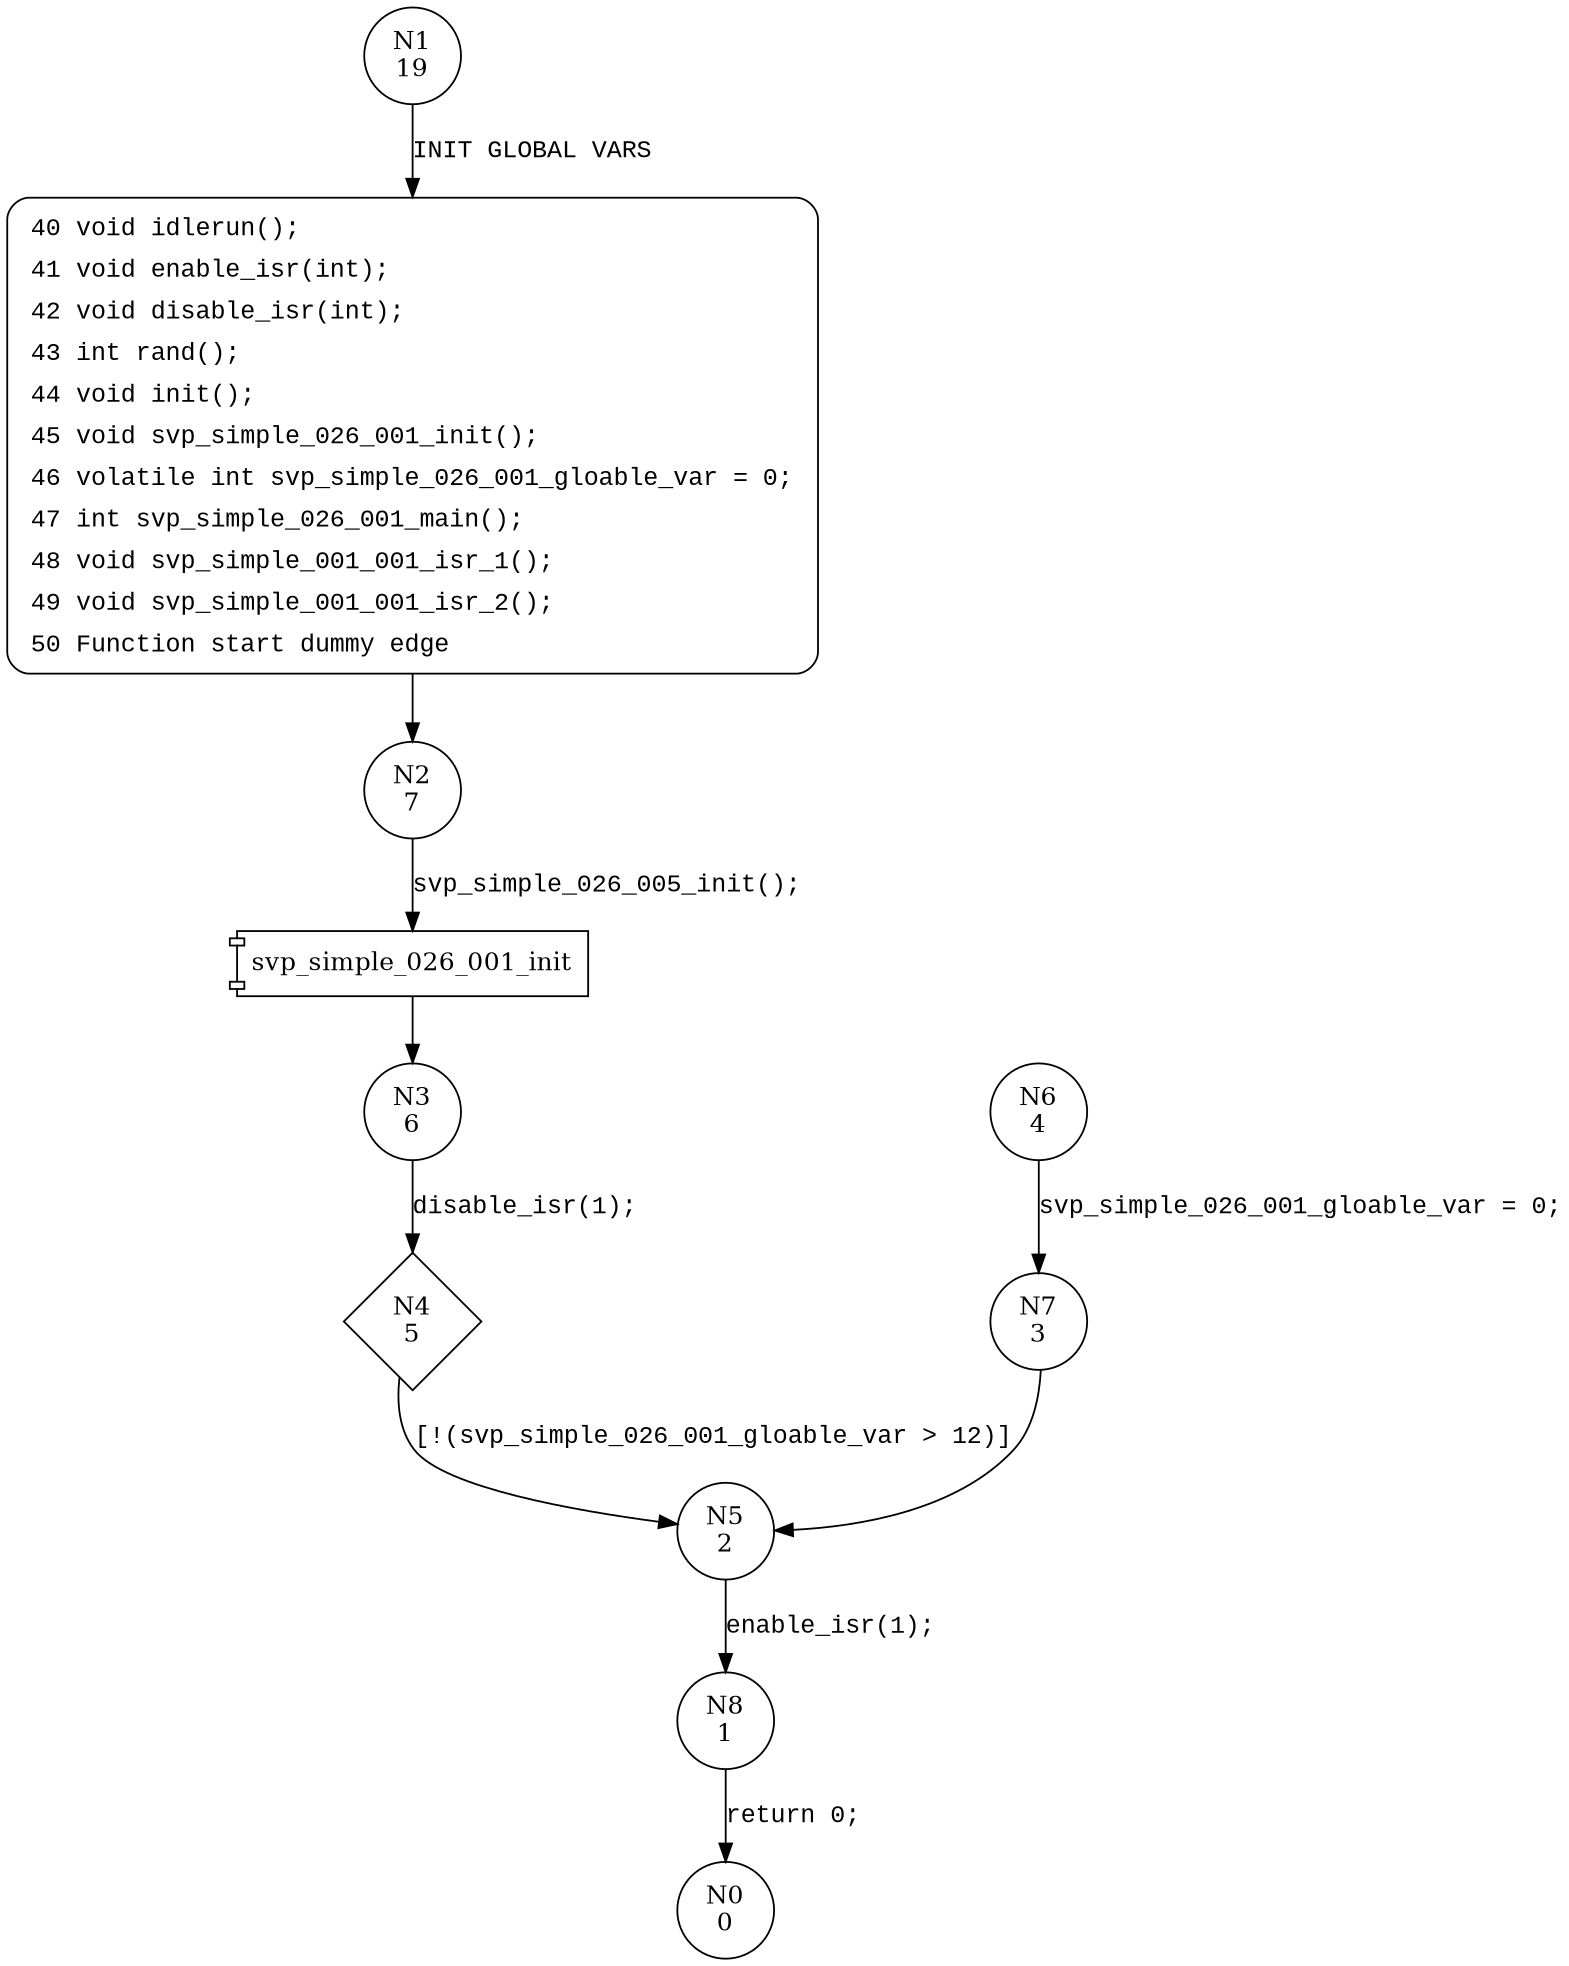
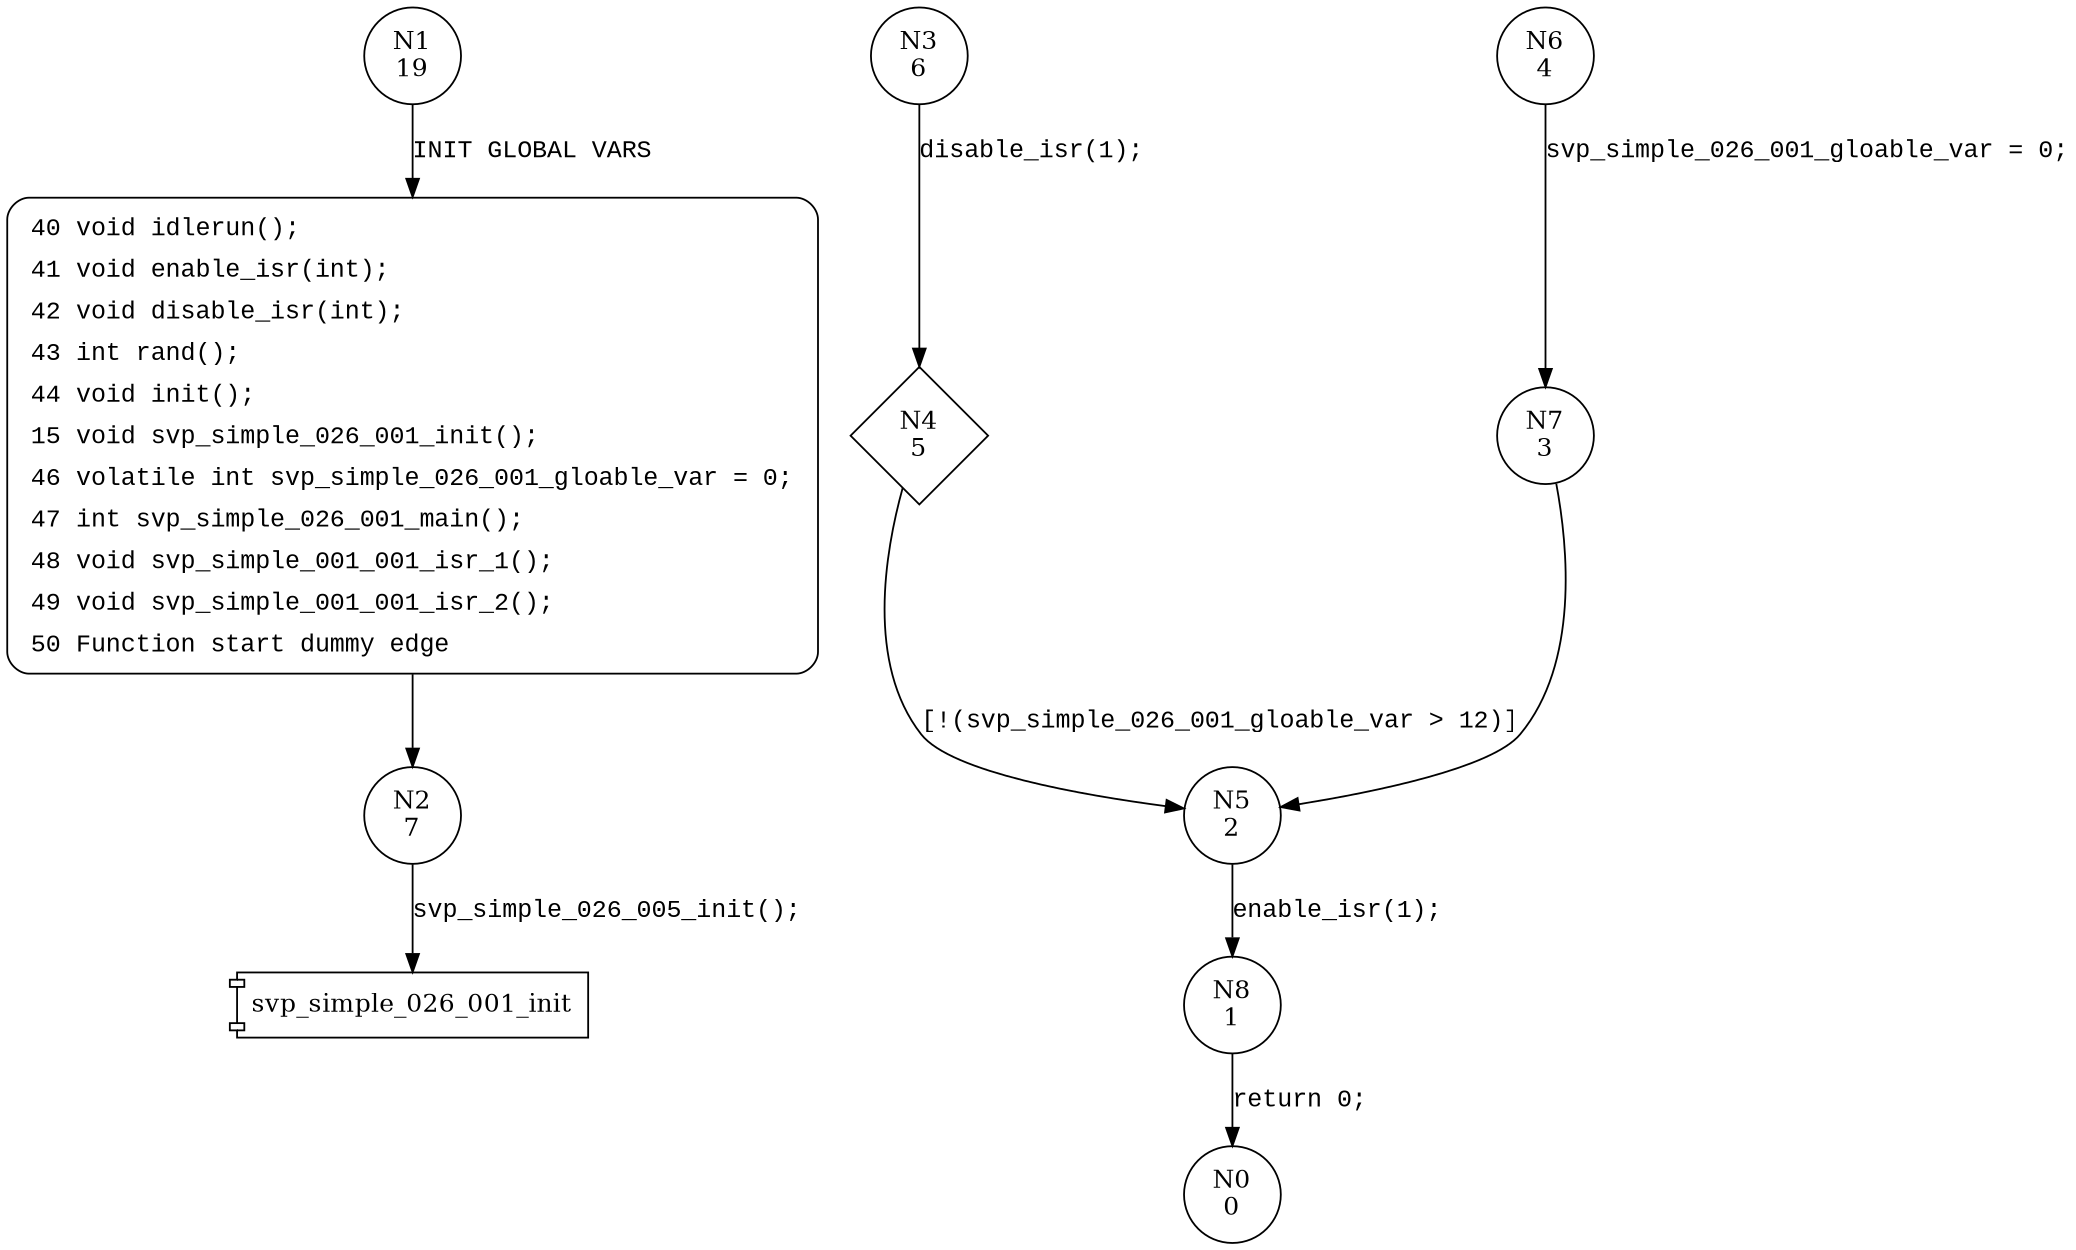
node "40": text "45" -> "15"
edge "svp_simple_026_001_init" -> "N3 6": removed
